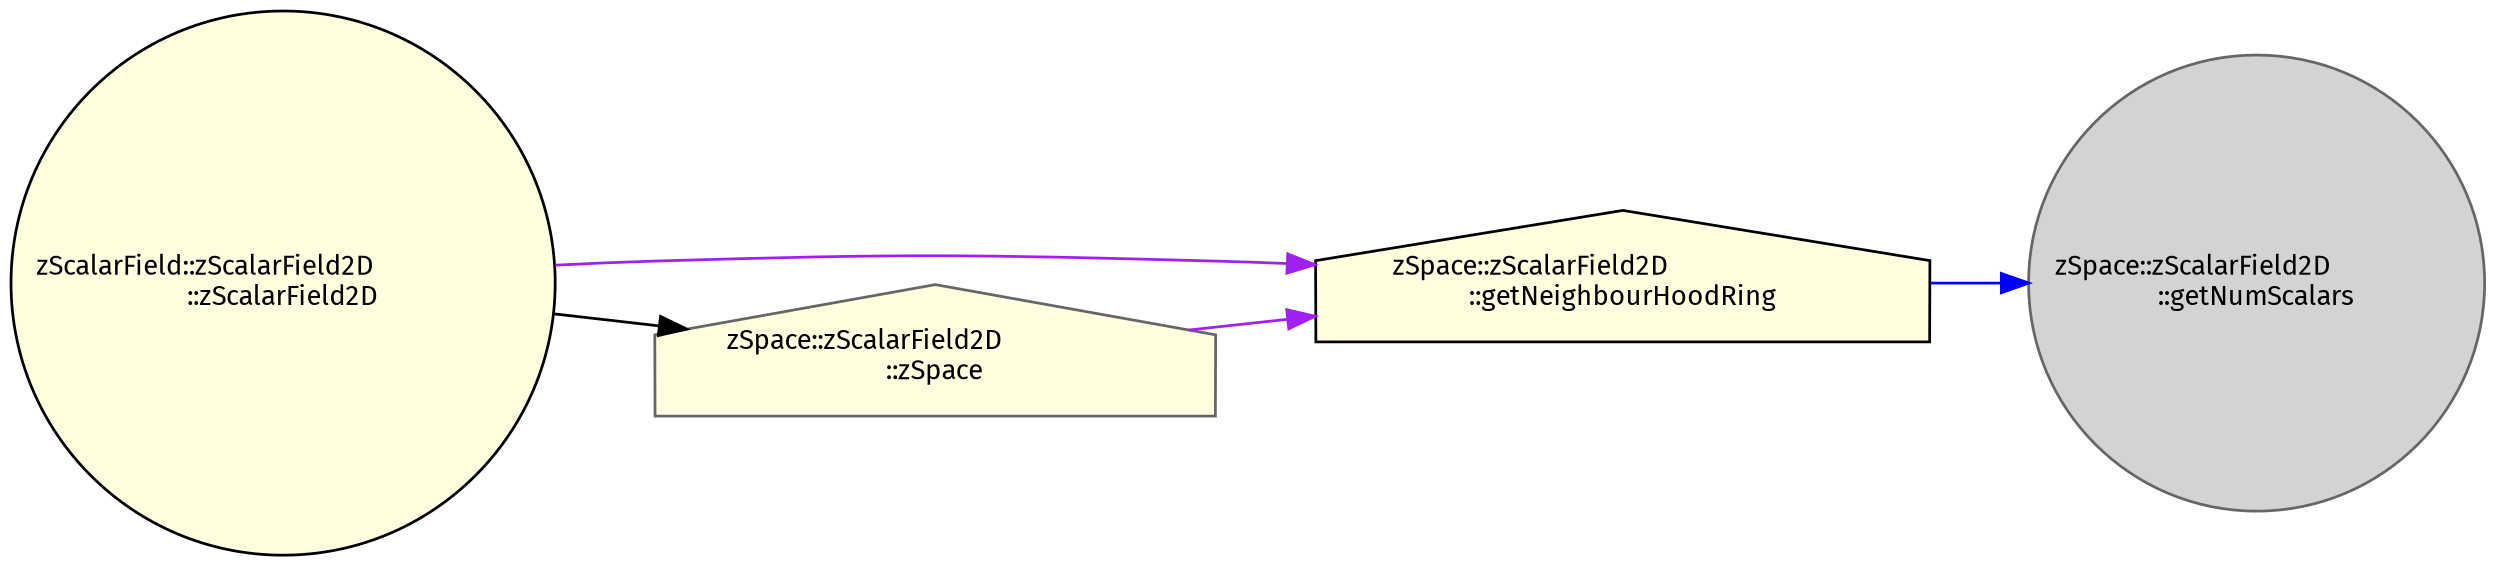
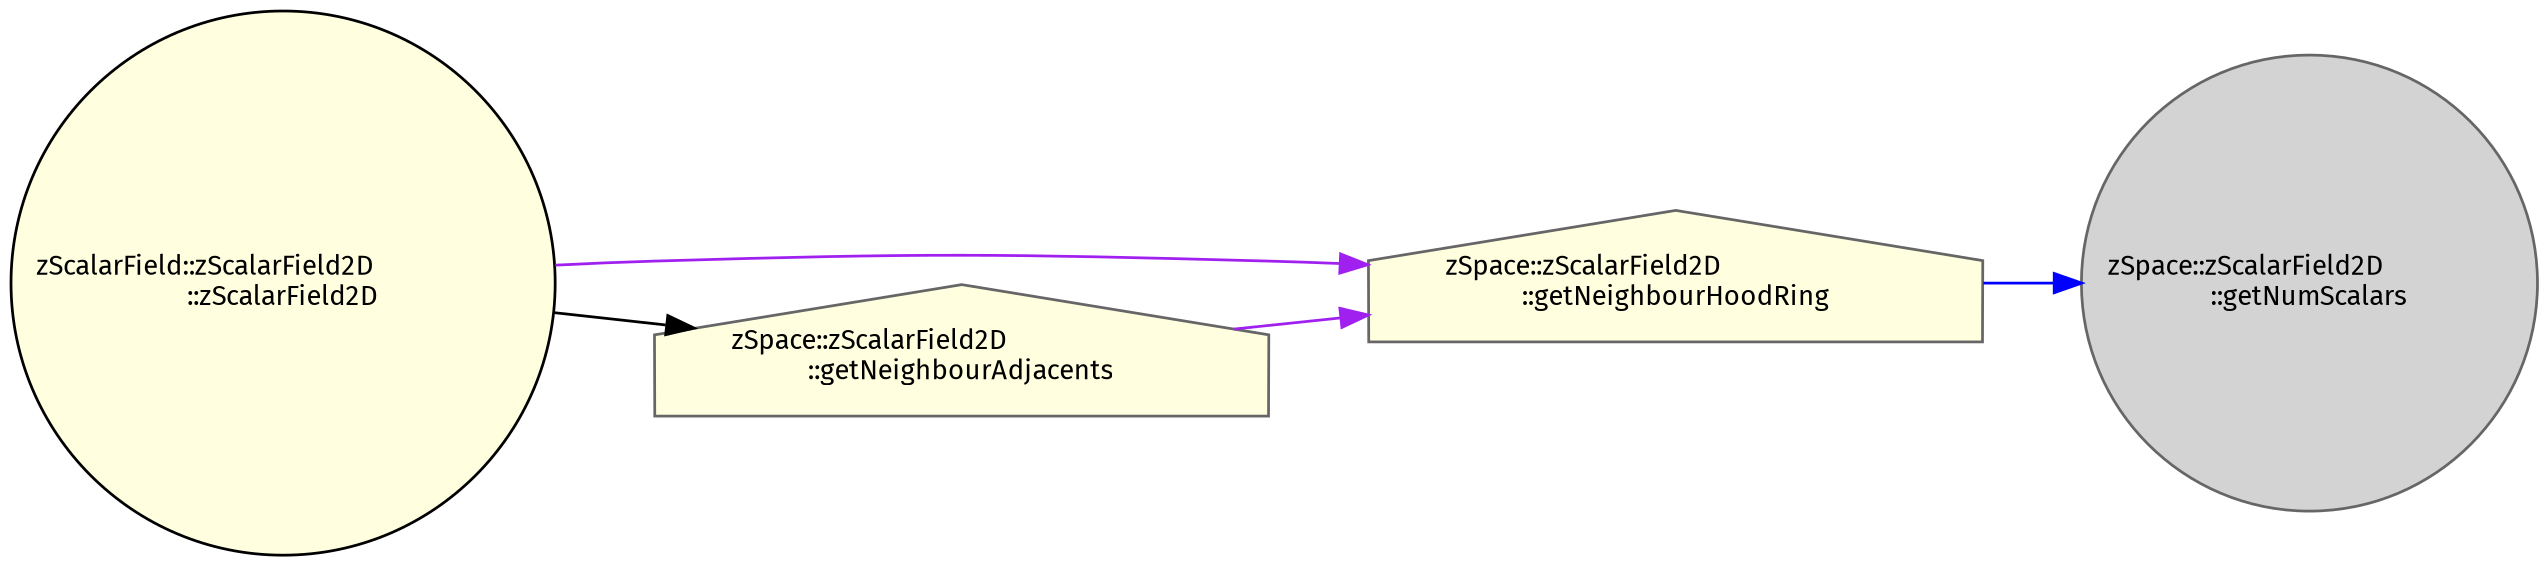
node "zSpace::zScalarField2D ::getNeighbourHoodRing": color black -> gray40
node "zSpace::zScalarField2D ::zSpace": label "zSpace::zScalarField2D ::zSpace" -> "zSpace::zScalarField2D ::getNeighbourAdjacents"
